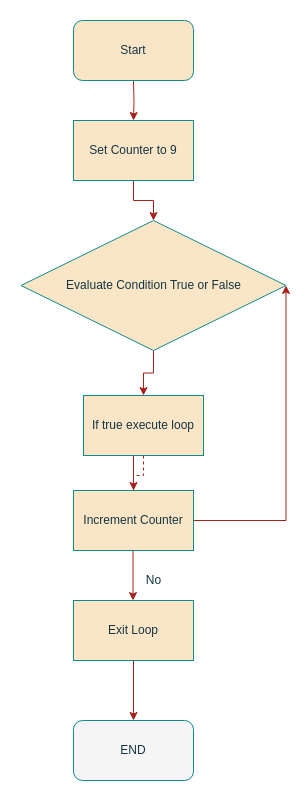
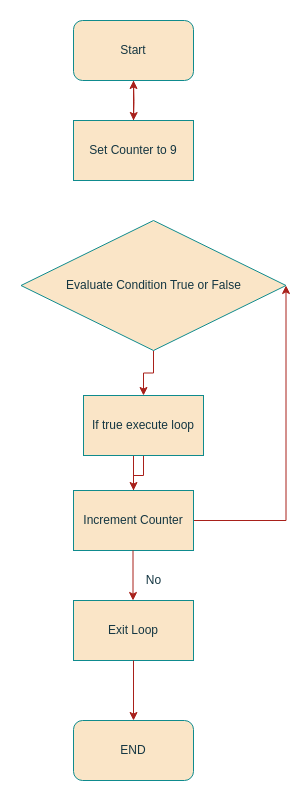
edge "Set Counter to 9" -> "Evaluate Condition True or False": now "Set Counter to 9" -> "Start"
edge "If true execute loop" -> "Increment Counter": style dashed -> solid
node "END": fillcolor #f5f5f5 -> #fae5c7
